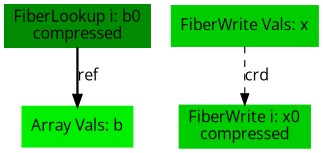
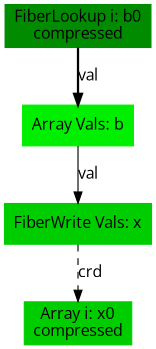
edge "FiberLookup i: b0 compressed" -> "Array Vals: b": label "ref" -> "val"
node "FiberWrite i: x0 compressed": label "FiberWrite i: x0 compressed" -> "Array i: x0 compressed"
edge "Array Vals: b" -> "FiberWrite Vals: x": added, label "val"
